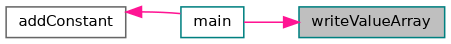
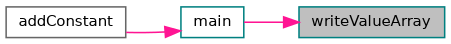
edge "main" -> "addConstant": reversed
